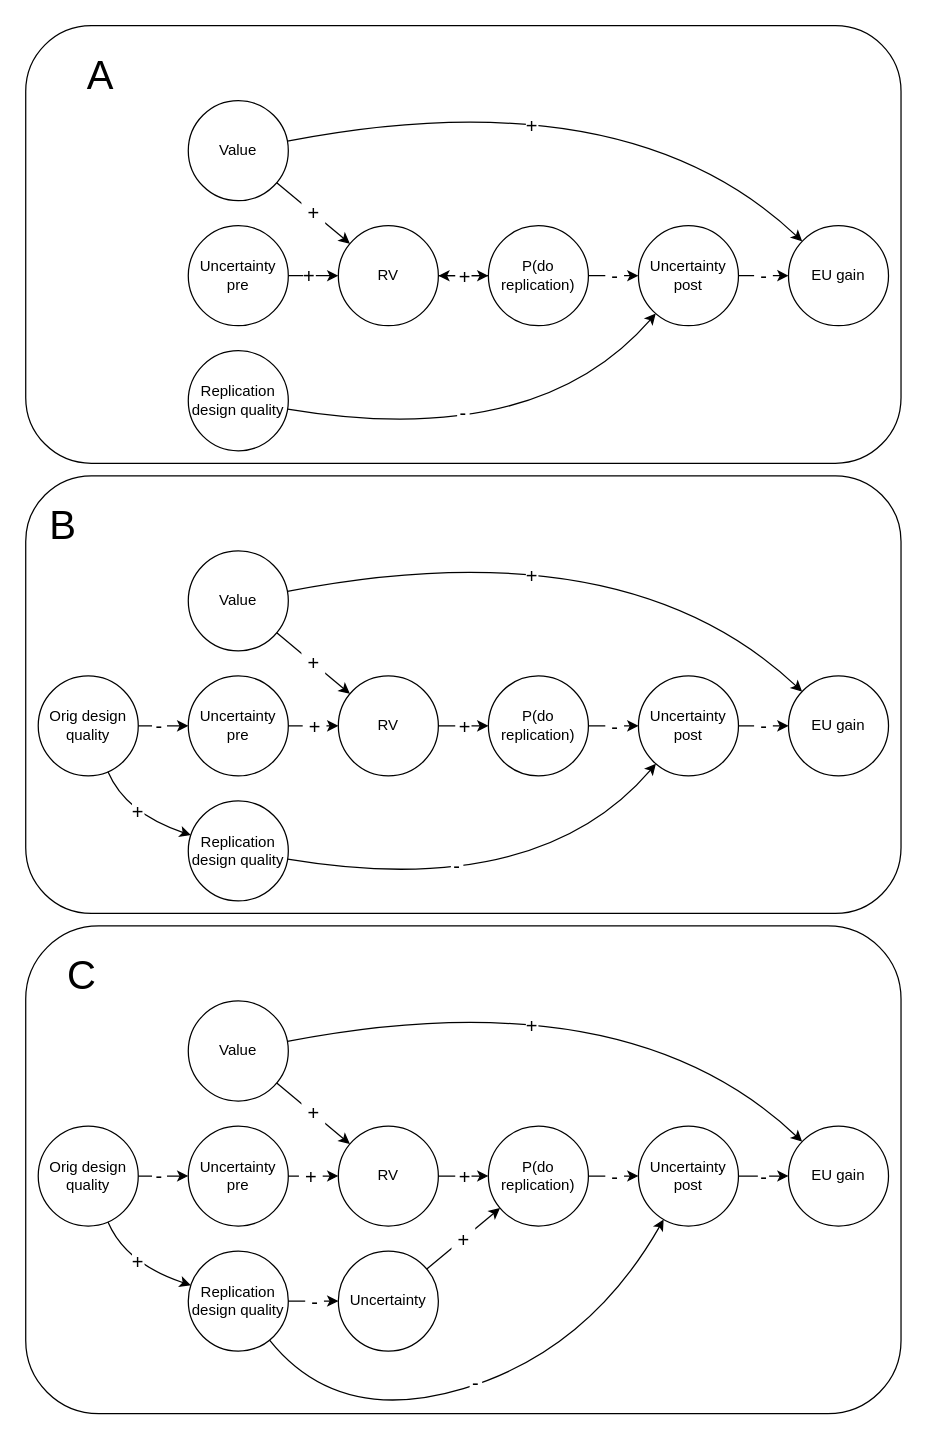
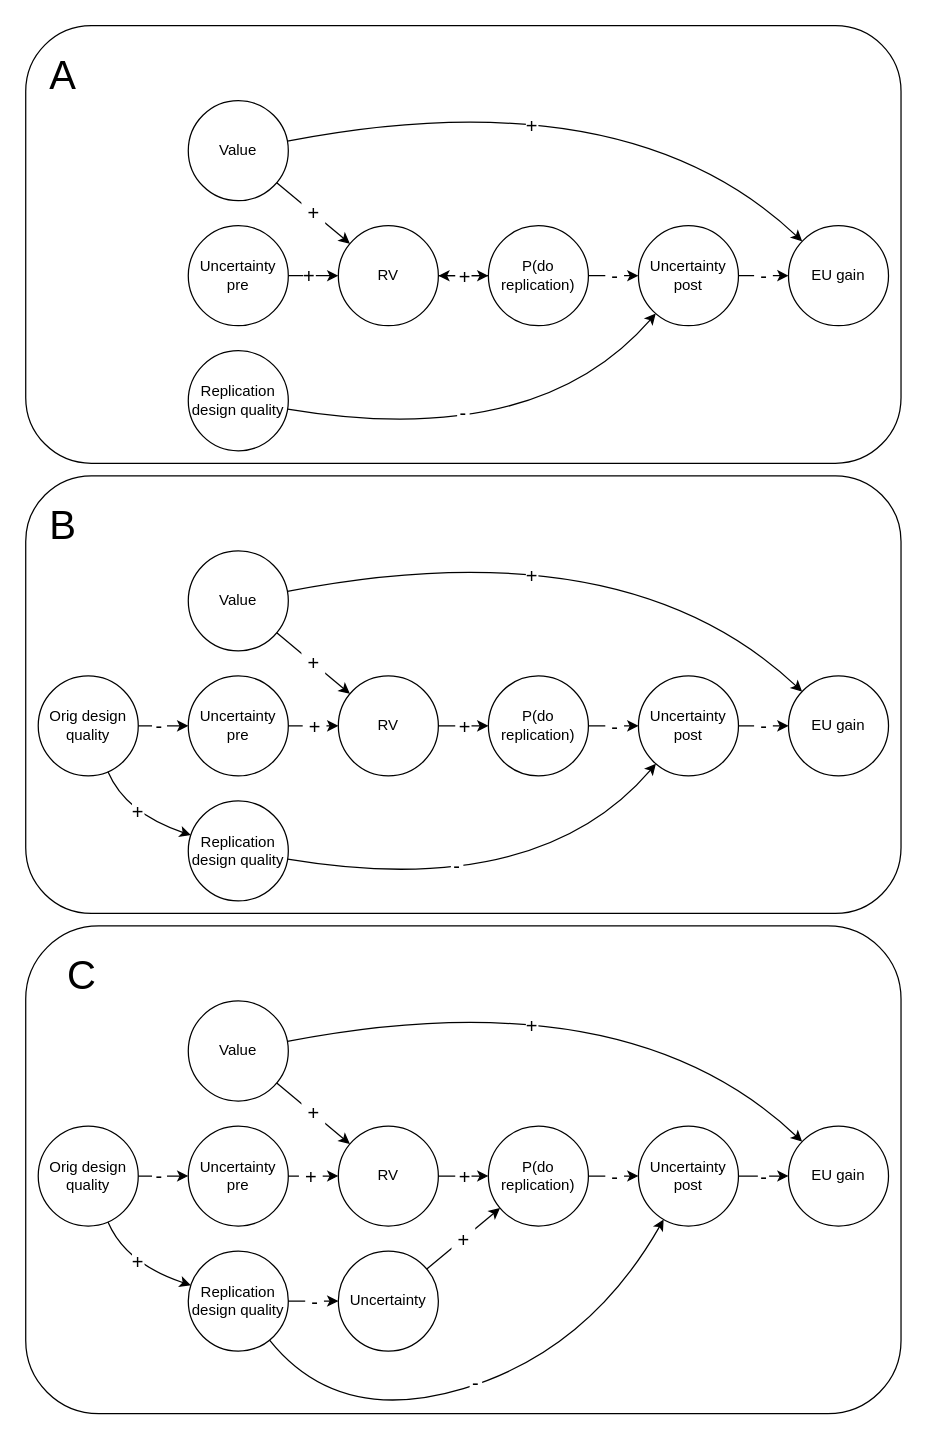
node "A": moved (101, 76) -> (63, 76)
